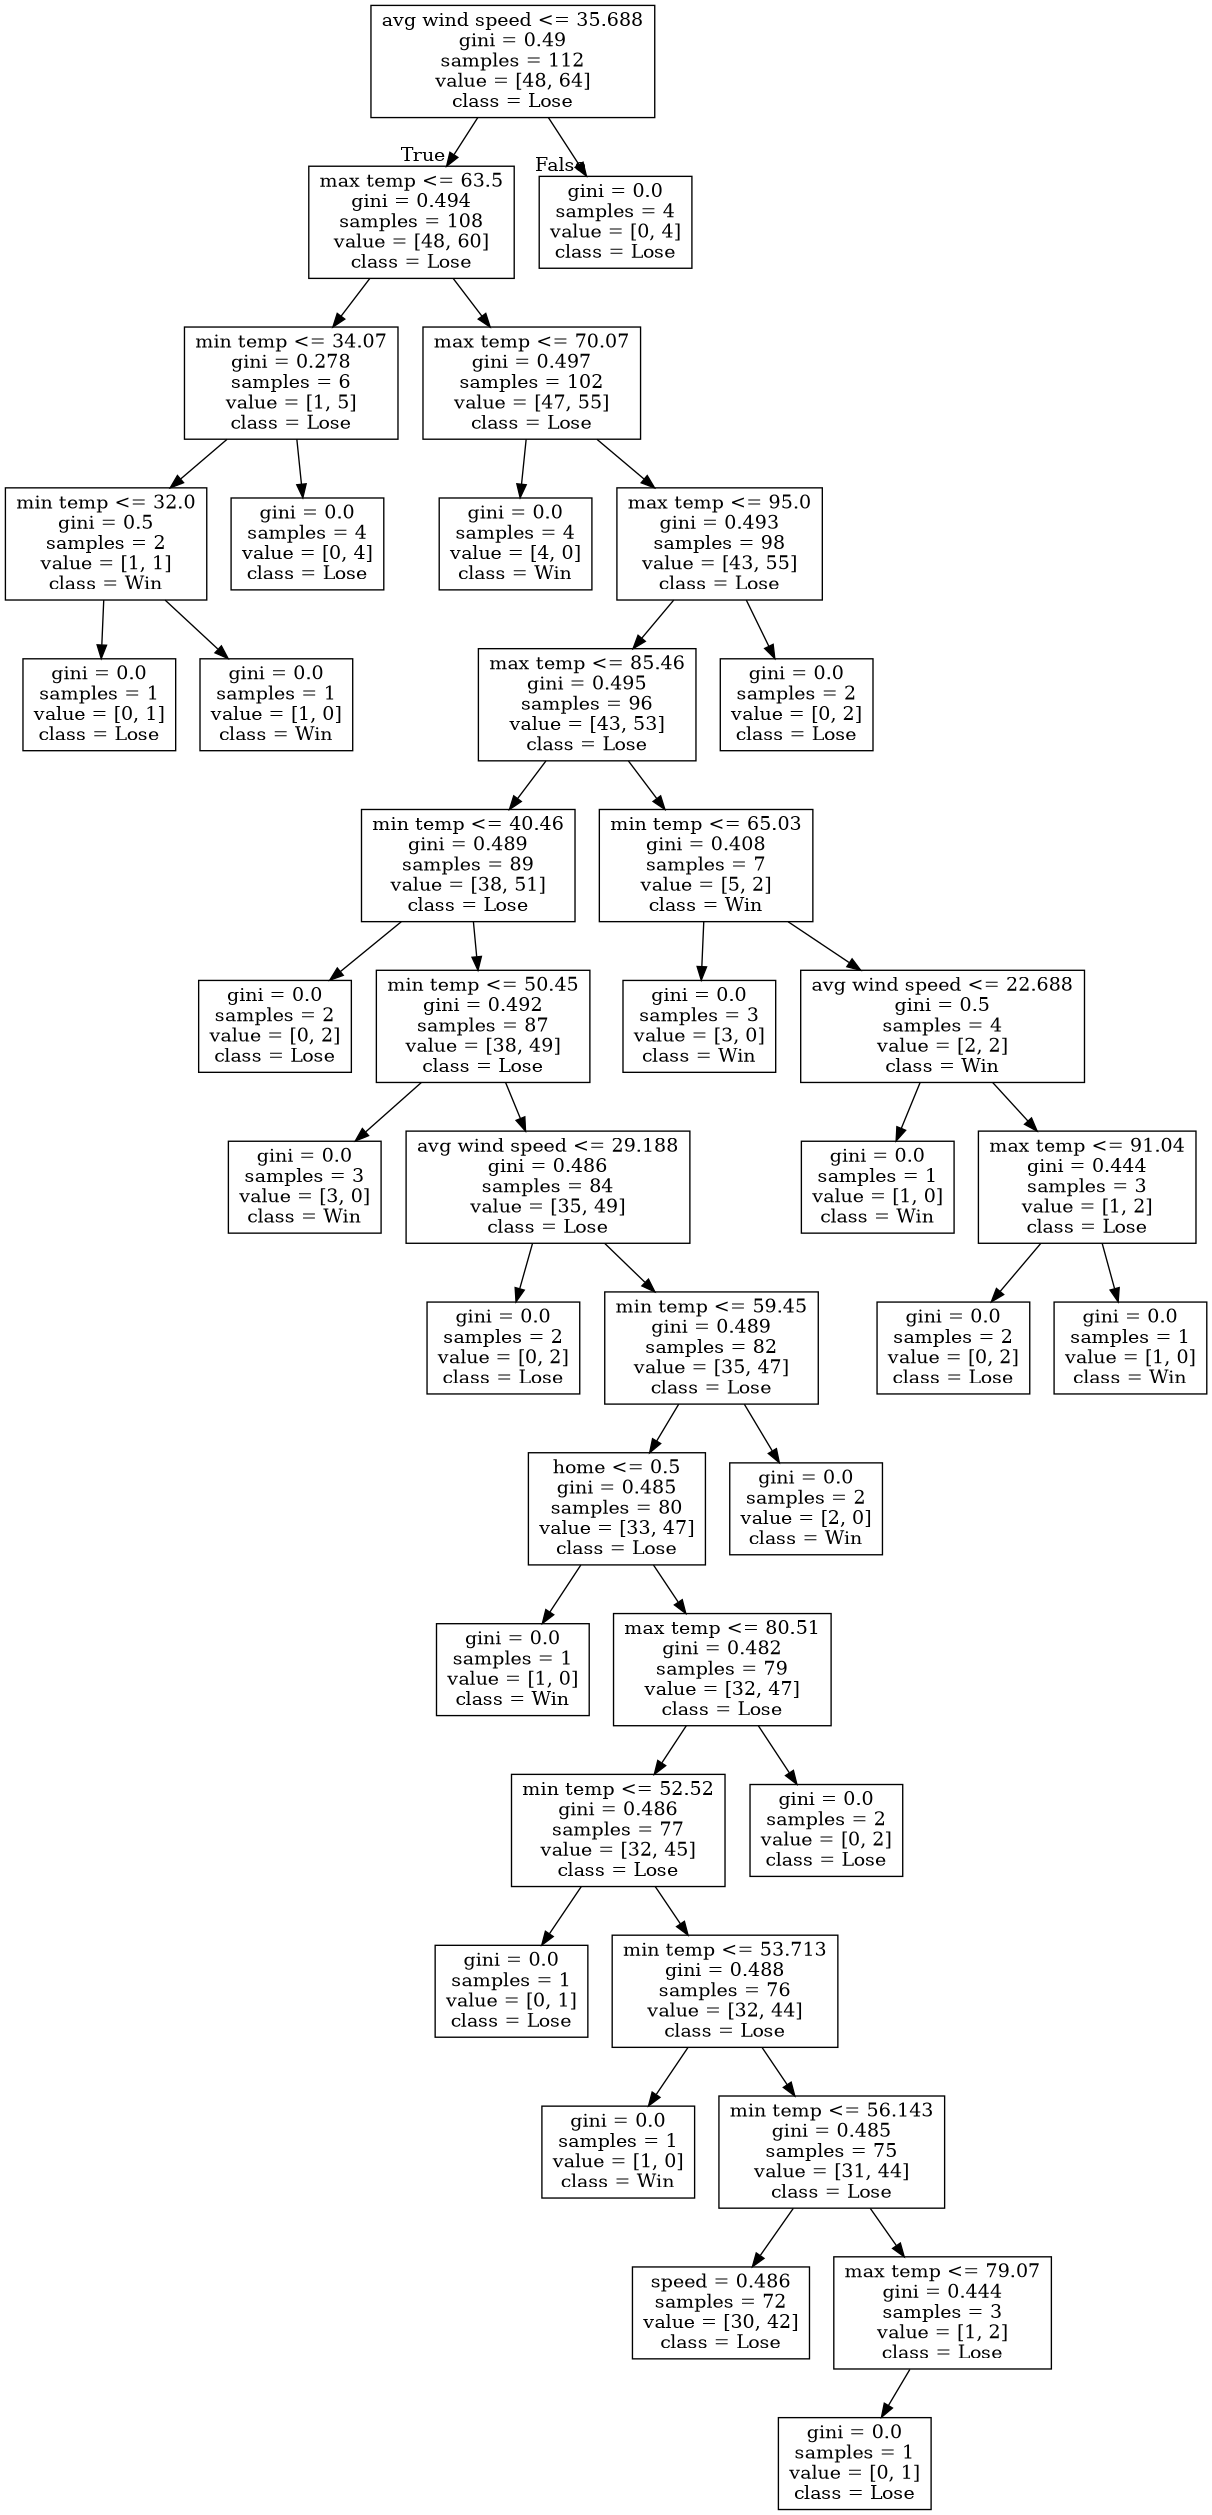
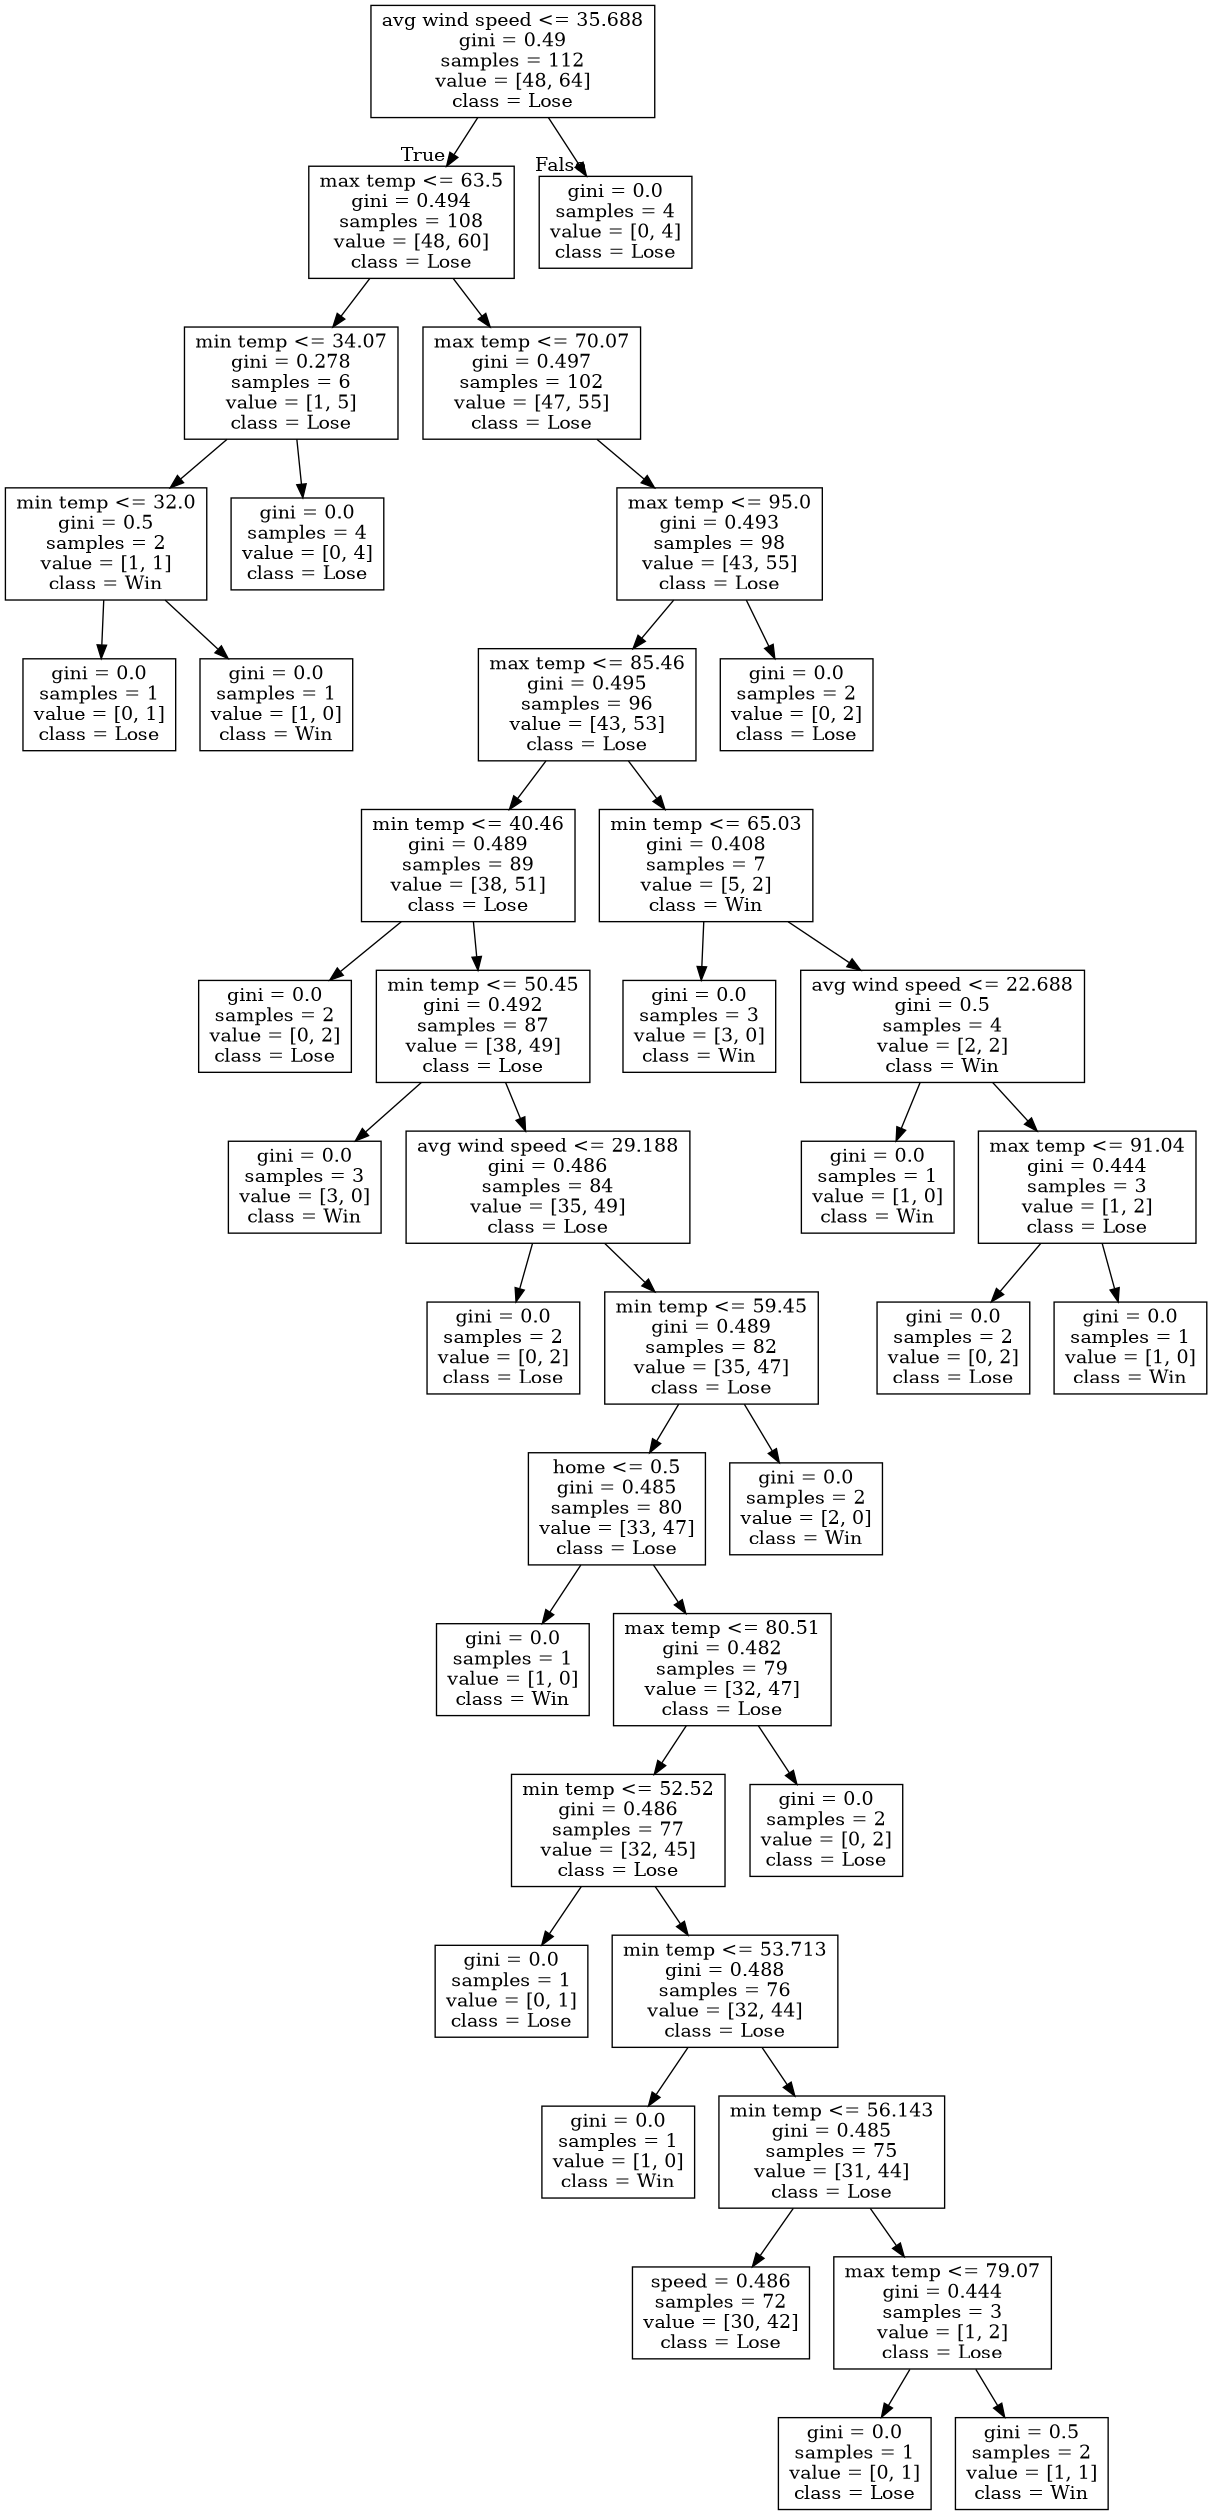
node "gini = 0.0 samples = 4 value = [4, 0] class = Win": removed
node "gini = 0.5 samples = 2 value = [1, 1] class = Win": added
